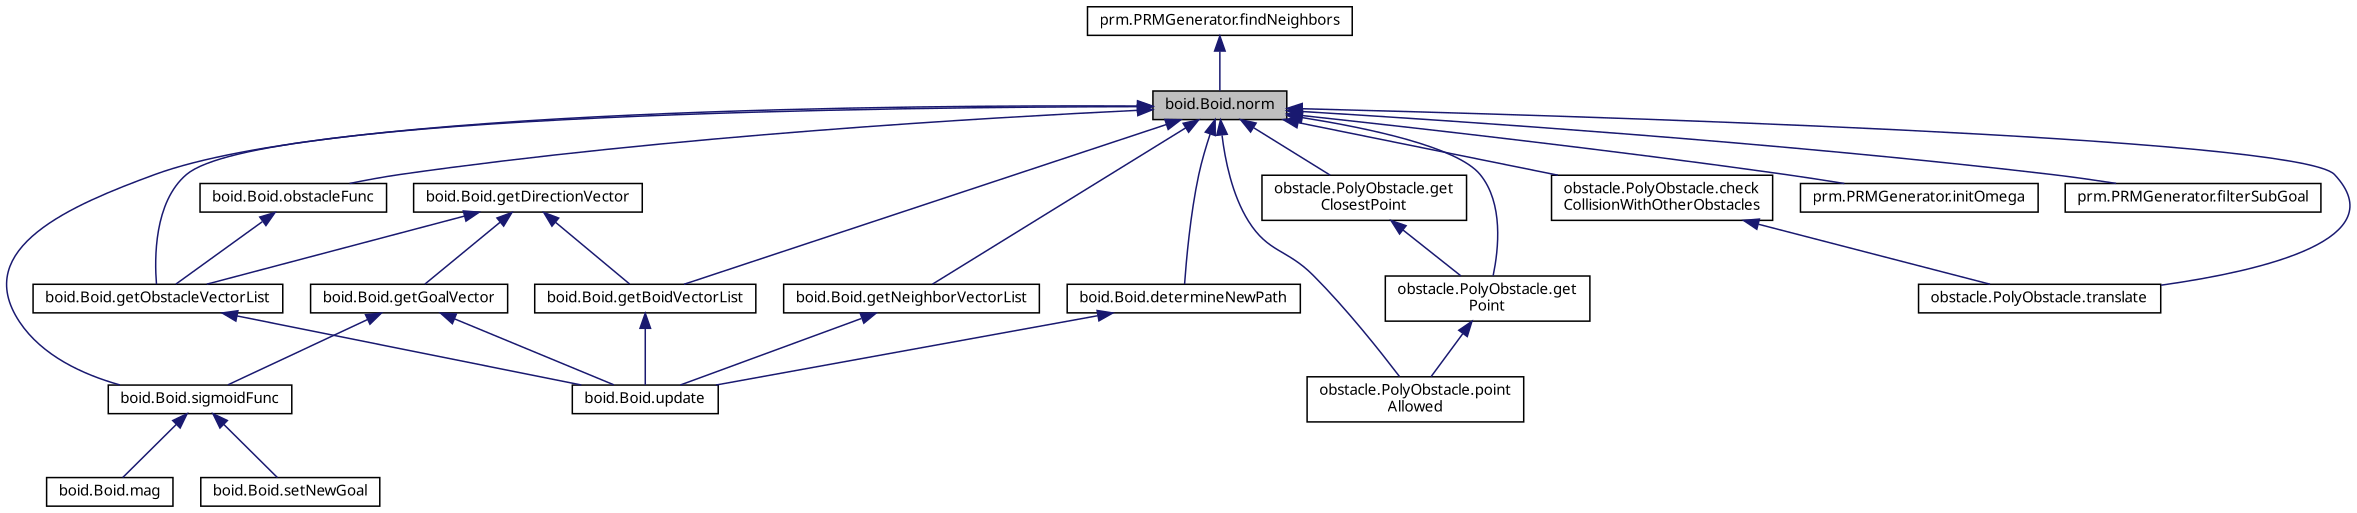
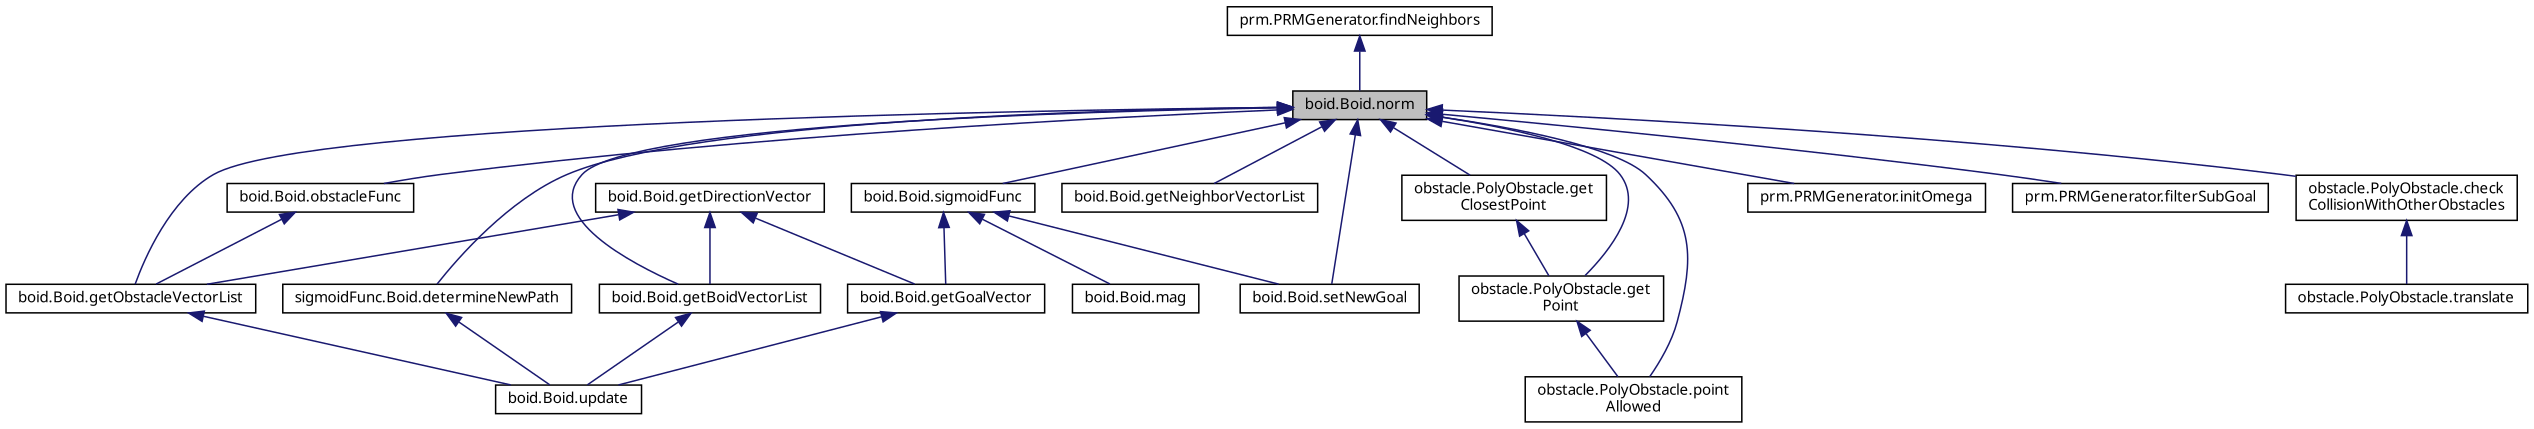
edge "obstacle.PolyObstacle.translate" -> "boid.Boid.norm": now "boid.Boid.setNewGoal" -> "boid.Boid.norm"
node "boid.Boid.determineNewPath": label "boid.Boid.determineNewPath" -> "sigmoidFunc.Boid.determineNewPath"
edge "boid.Boid.sigmoidFunc" -> "boid.Boid.getGoalVector": reversed
edge "boid.Boid.update" -> "boid.Boid.getNeighborVectorList": removed
